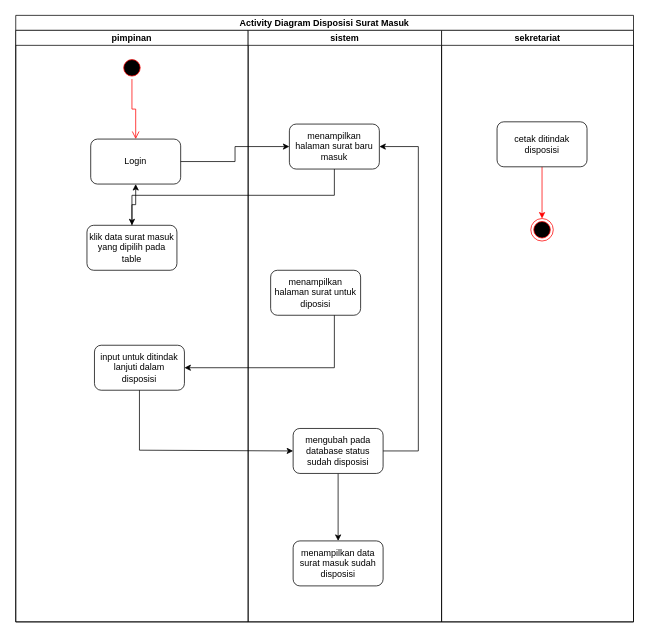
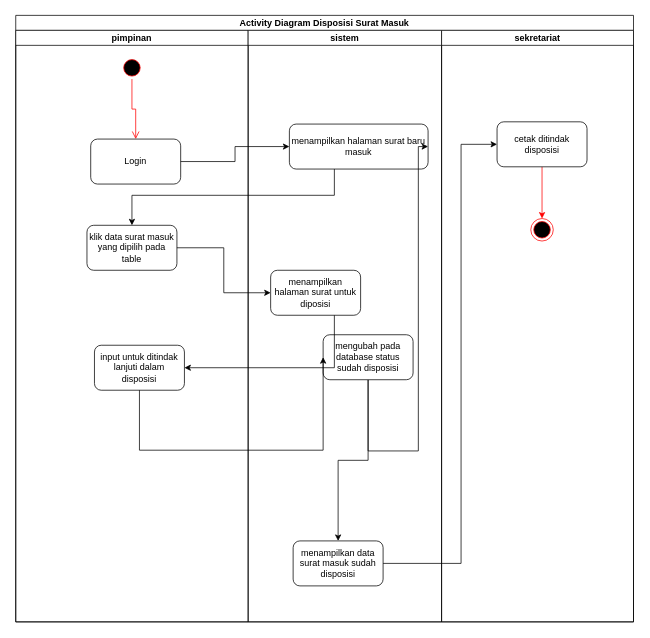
node "menampilkan halaman surat baru masuk": size 90x45 -> 139x45
edge "klik data surat masuk yang dipilih pada table" -> "Login": now "klik data surat masuk yang dipilih pada table" -> "menampilkan halaman surat untuk diposisi"
node "mengubah pada database status sudah disposisi": moved (338, 451) -> (368, 357)
edge "menampilkan data surat masuk sudah disposisi" -> "cetak ditindak disposisi": added
